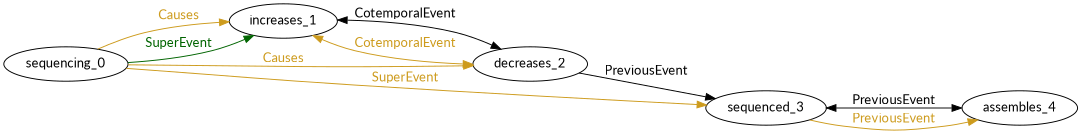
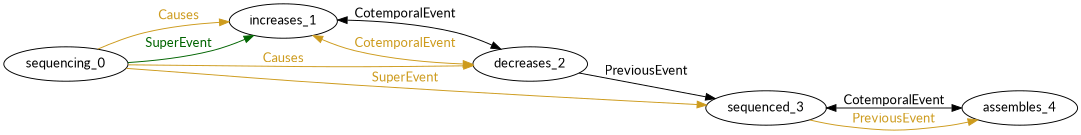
edge "sequenced_3" -- "assembles_4": label "PreviousEvent" -> "CotemporalEvent"
